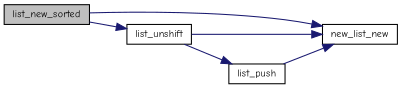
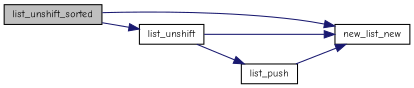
node "list_new_sorted": label "list_new_sorted" -> "list_unshift_sorted"
